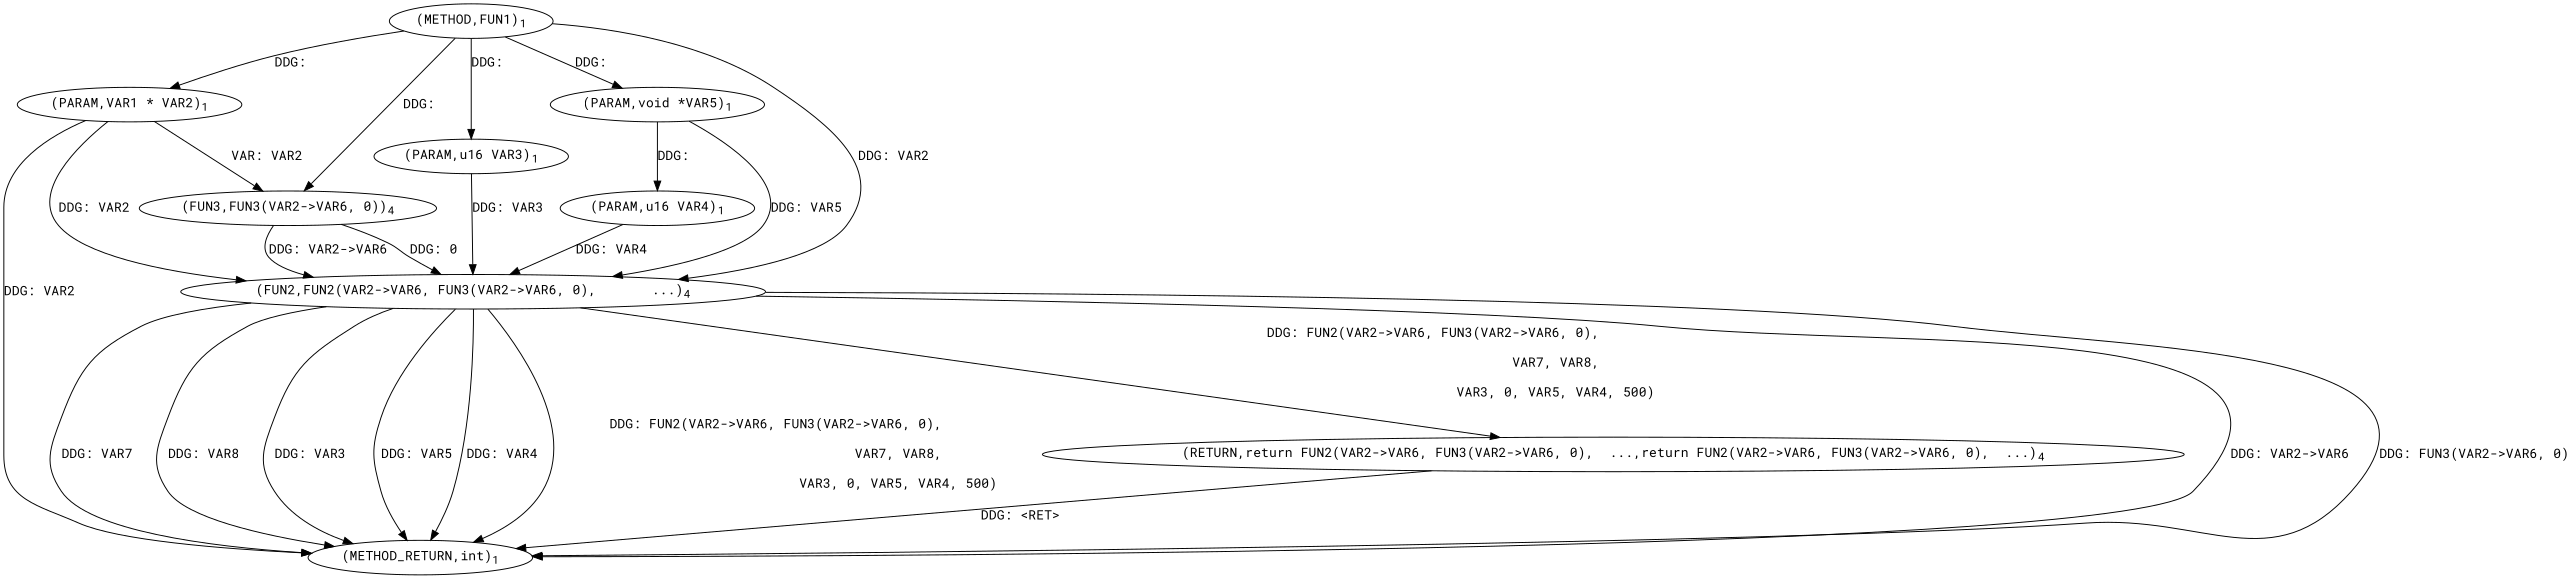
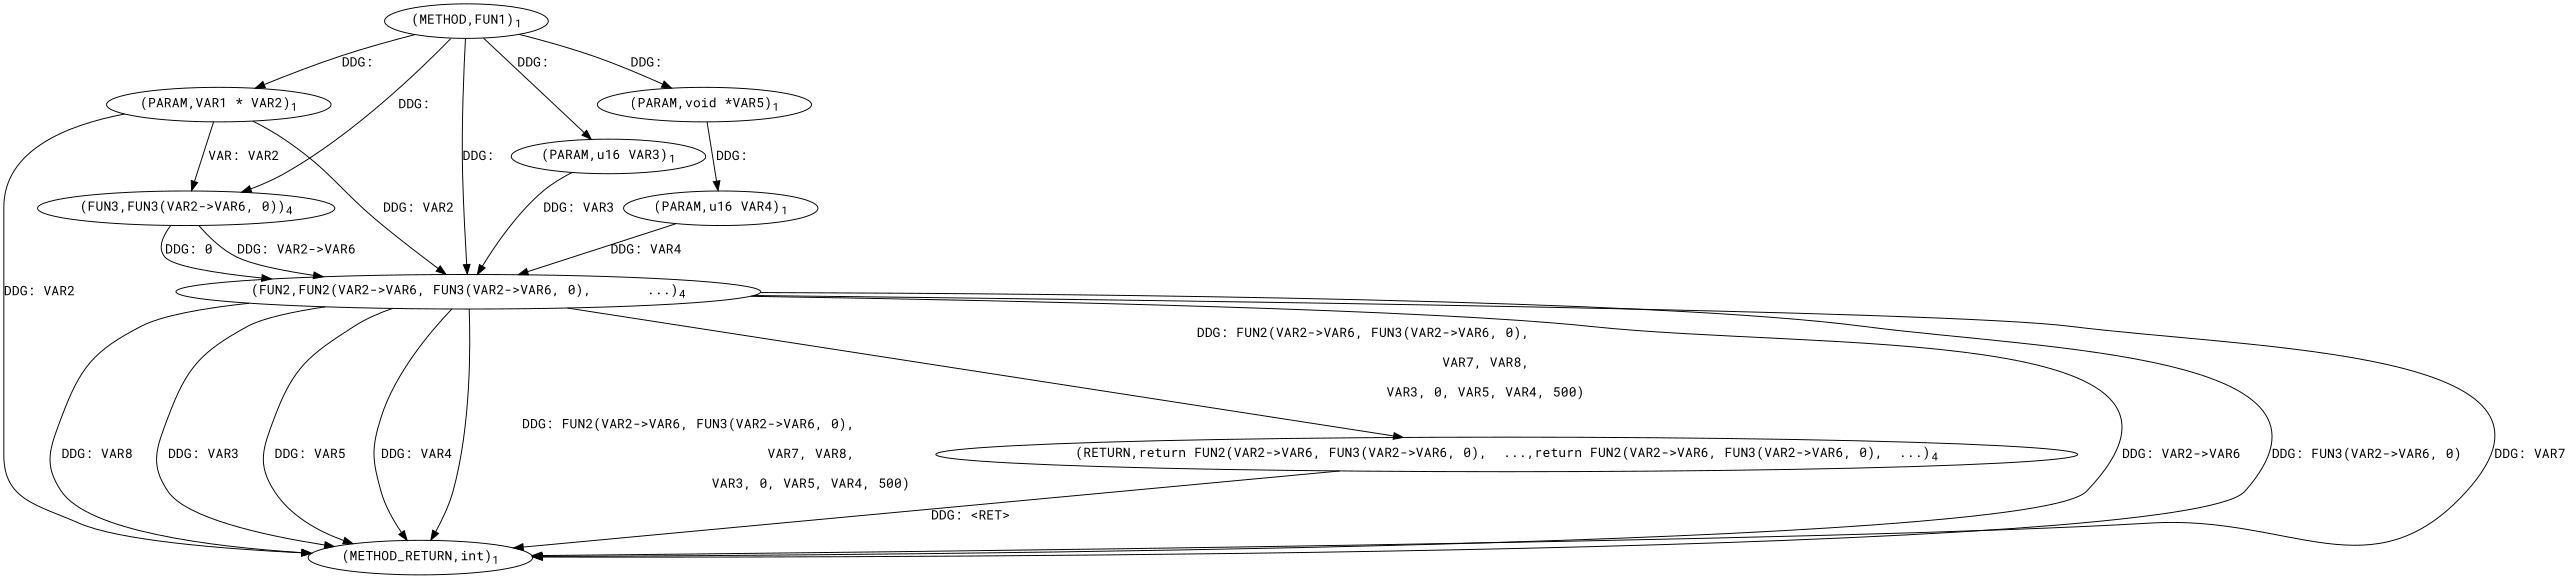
edge "(METHOD,FUN1)" -> "(FUN2,FUN2(VAR2->VAR6, FUN3(VAR2->VAR6, 0),       ...)": label "DDG: VAR2" -> "DDG: "
edge "(PARAM,void *VAR5)" -> "(FUN2,FUN2(VAR2->VAR6, FUN3(VAR2->VAR6, 0),       ...)": removed, label "DDG: VAR5"
